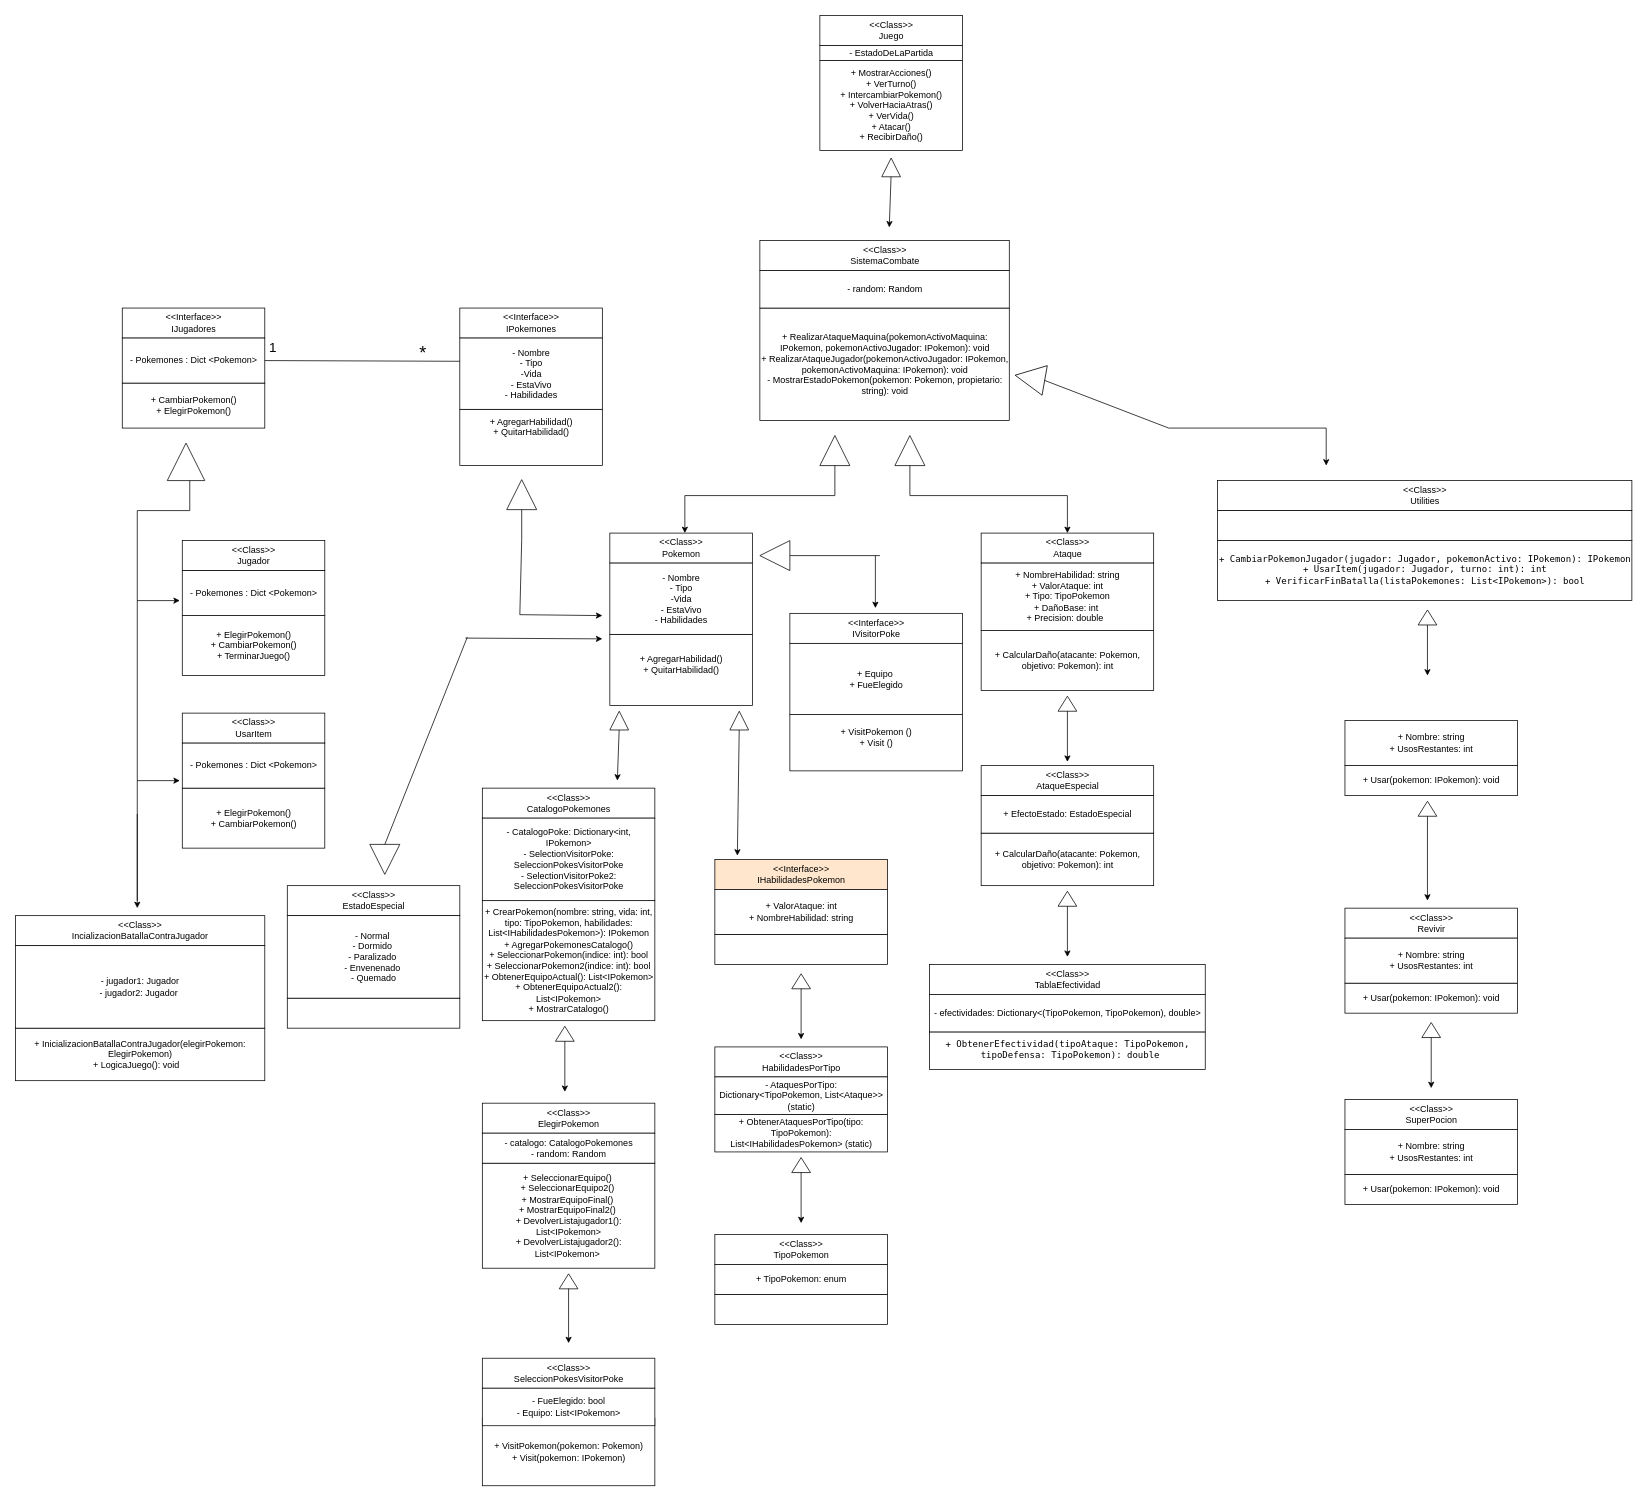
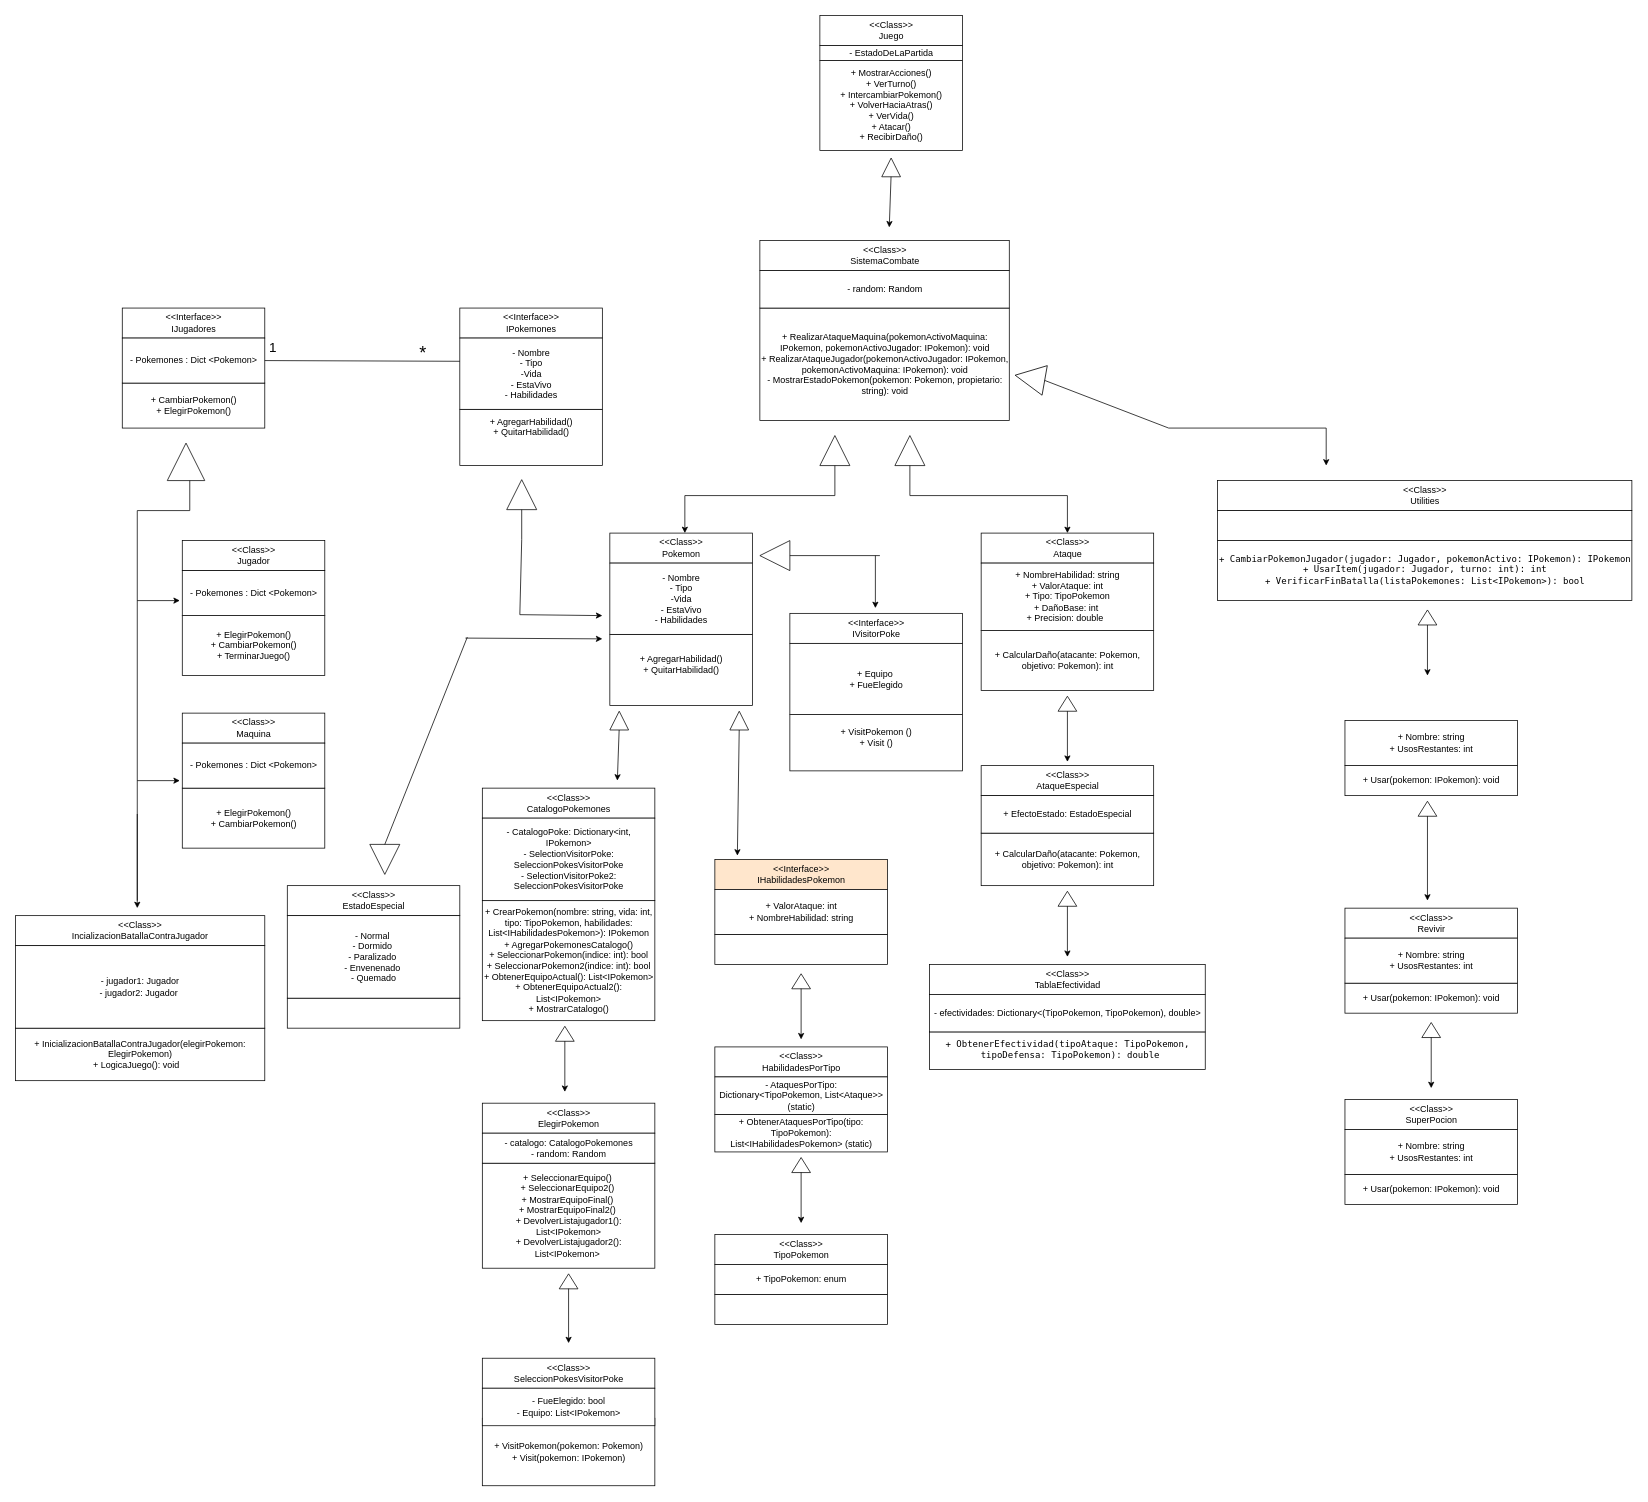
node "<<Class>> UsarItem": label "<<Class>> UsarItem" -> "<<Class>> Maquina"
